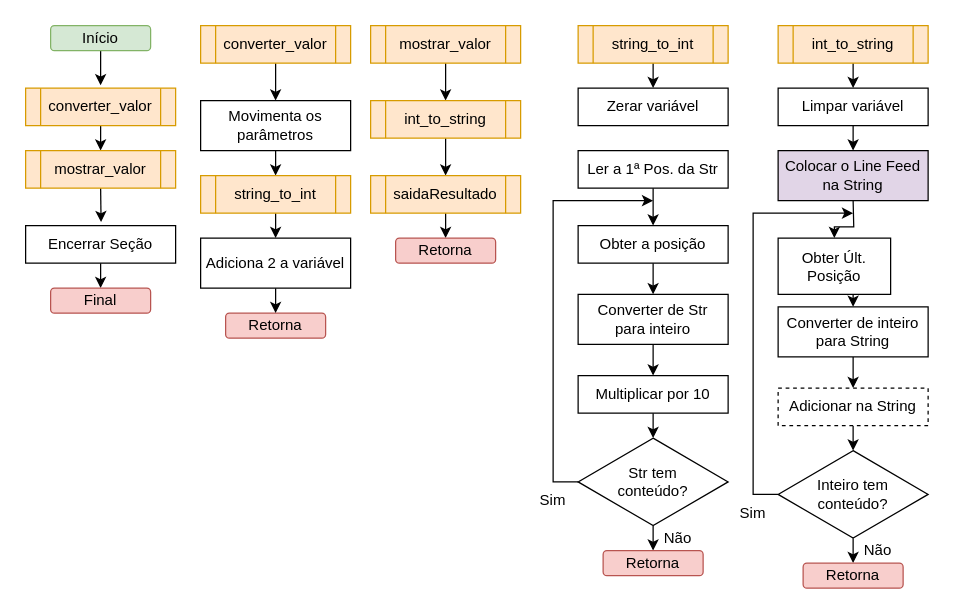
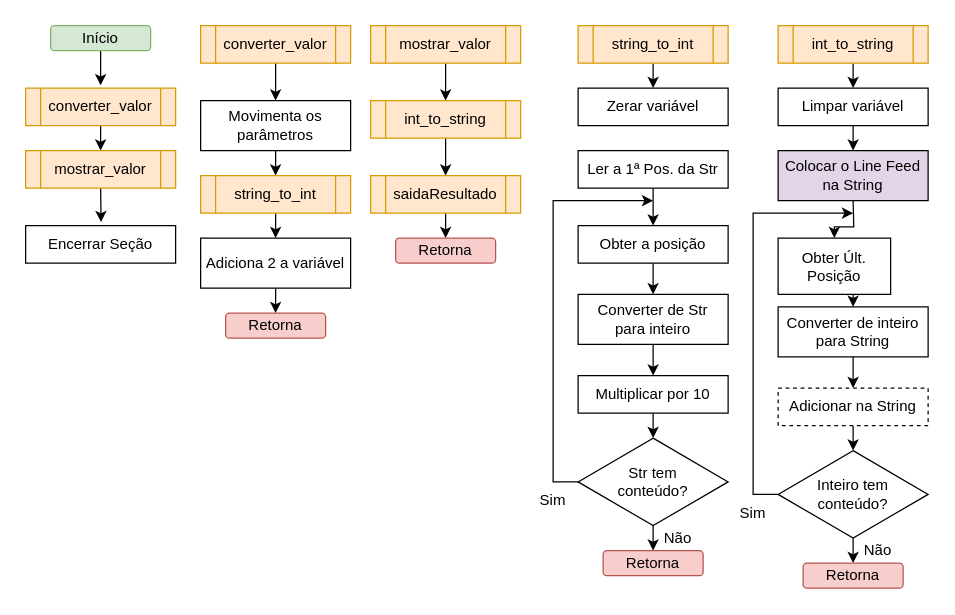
edge "Encerrar Seção" -> "Final": removed
node "Final": removed
